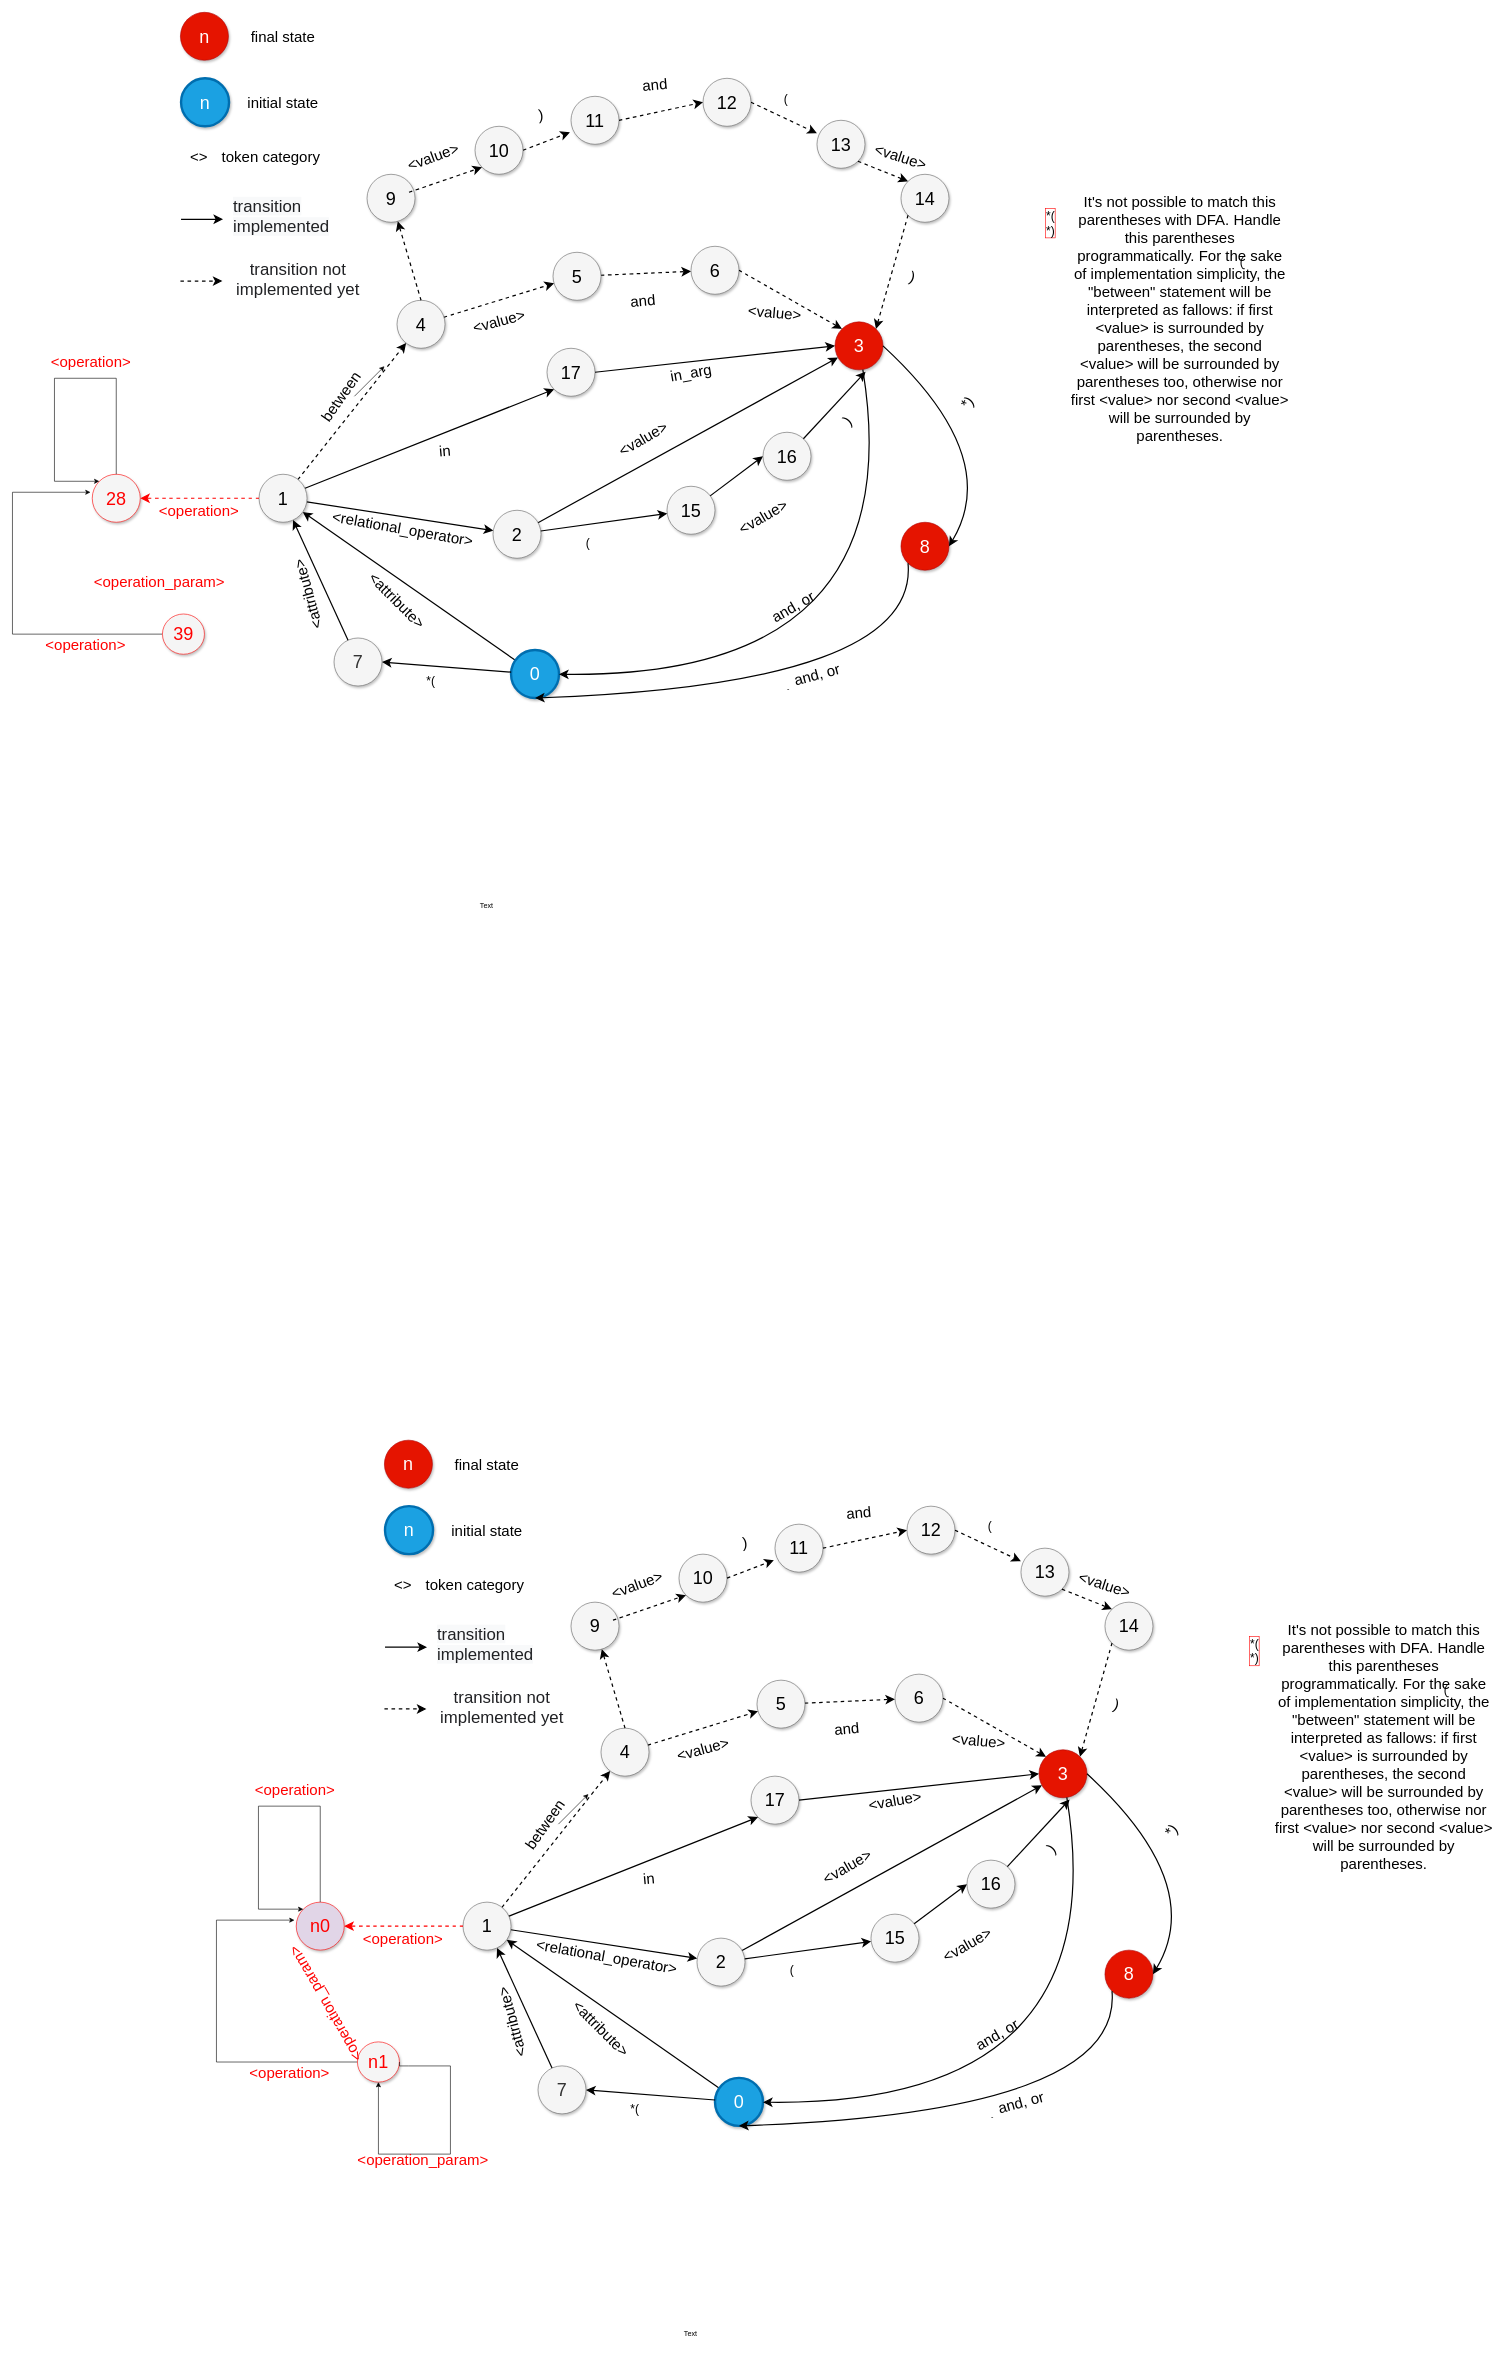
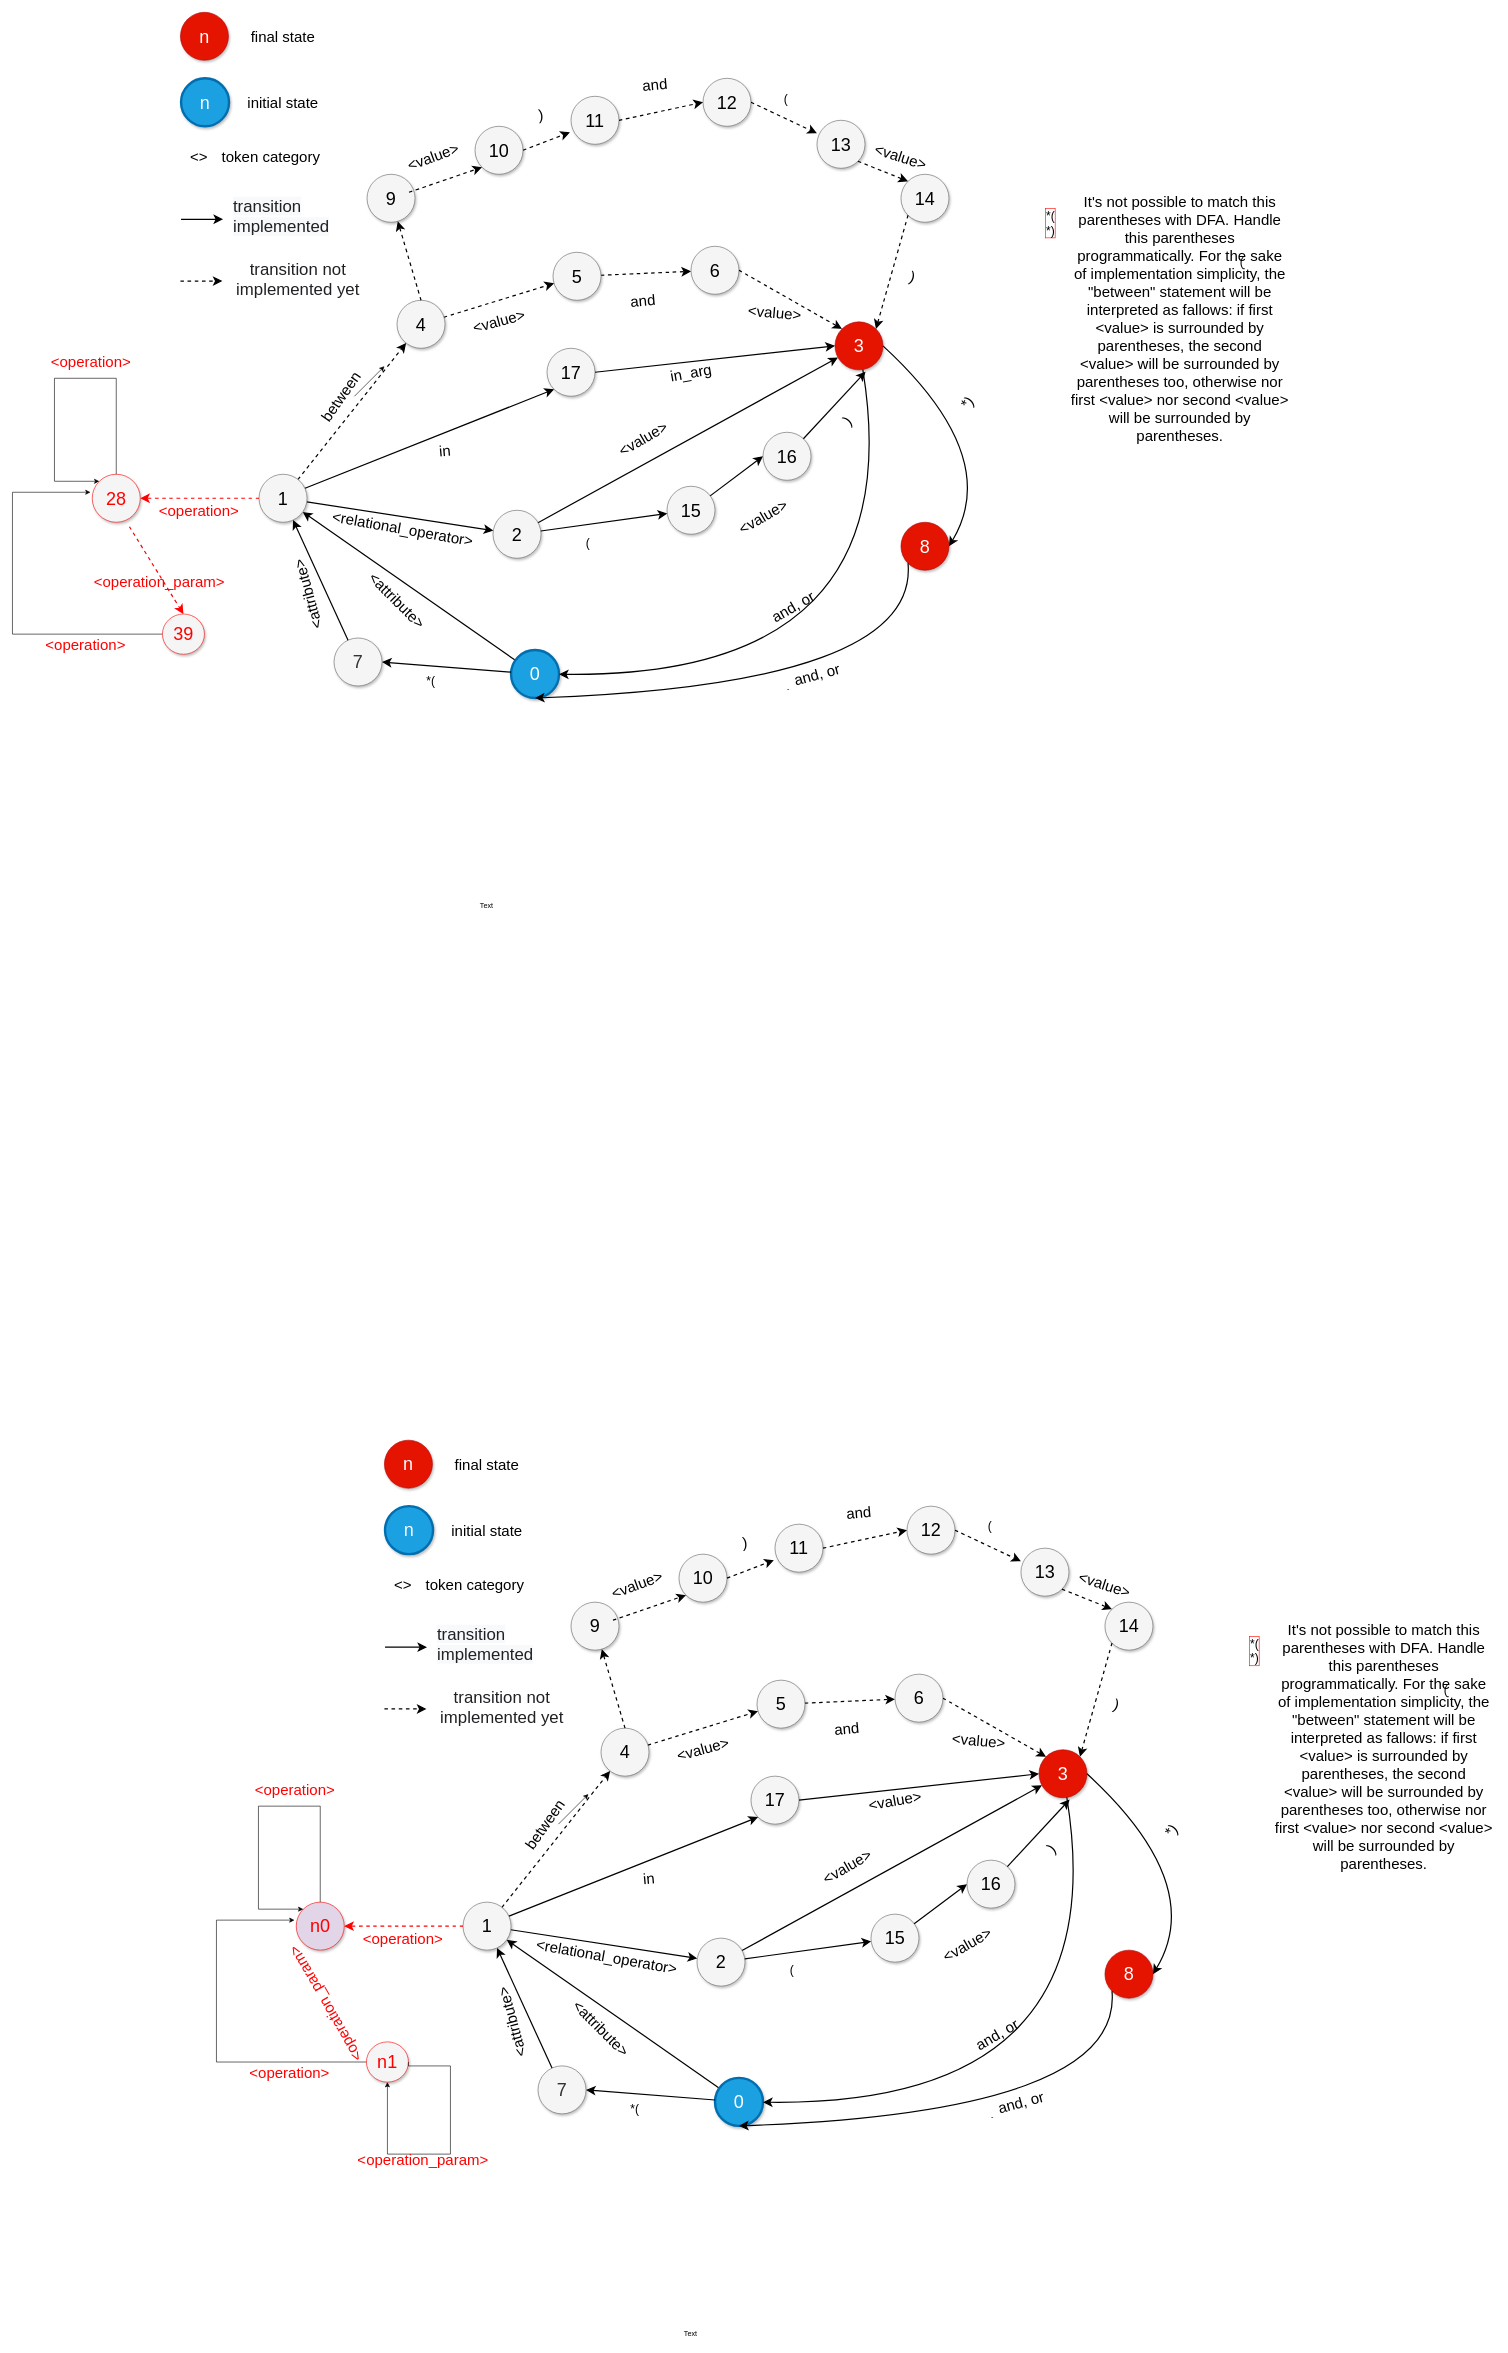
edge "28" -> "39": added
node "n1": moved (378, 2062) -> (387, 2062)
